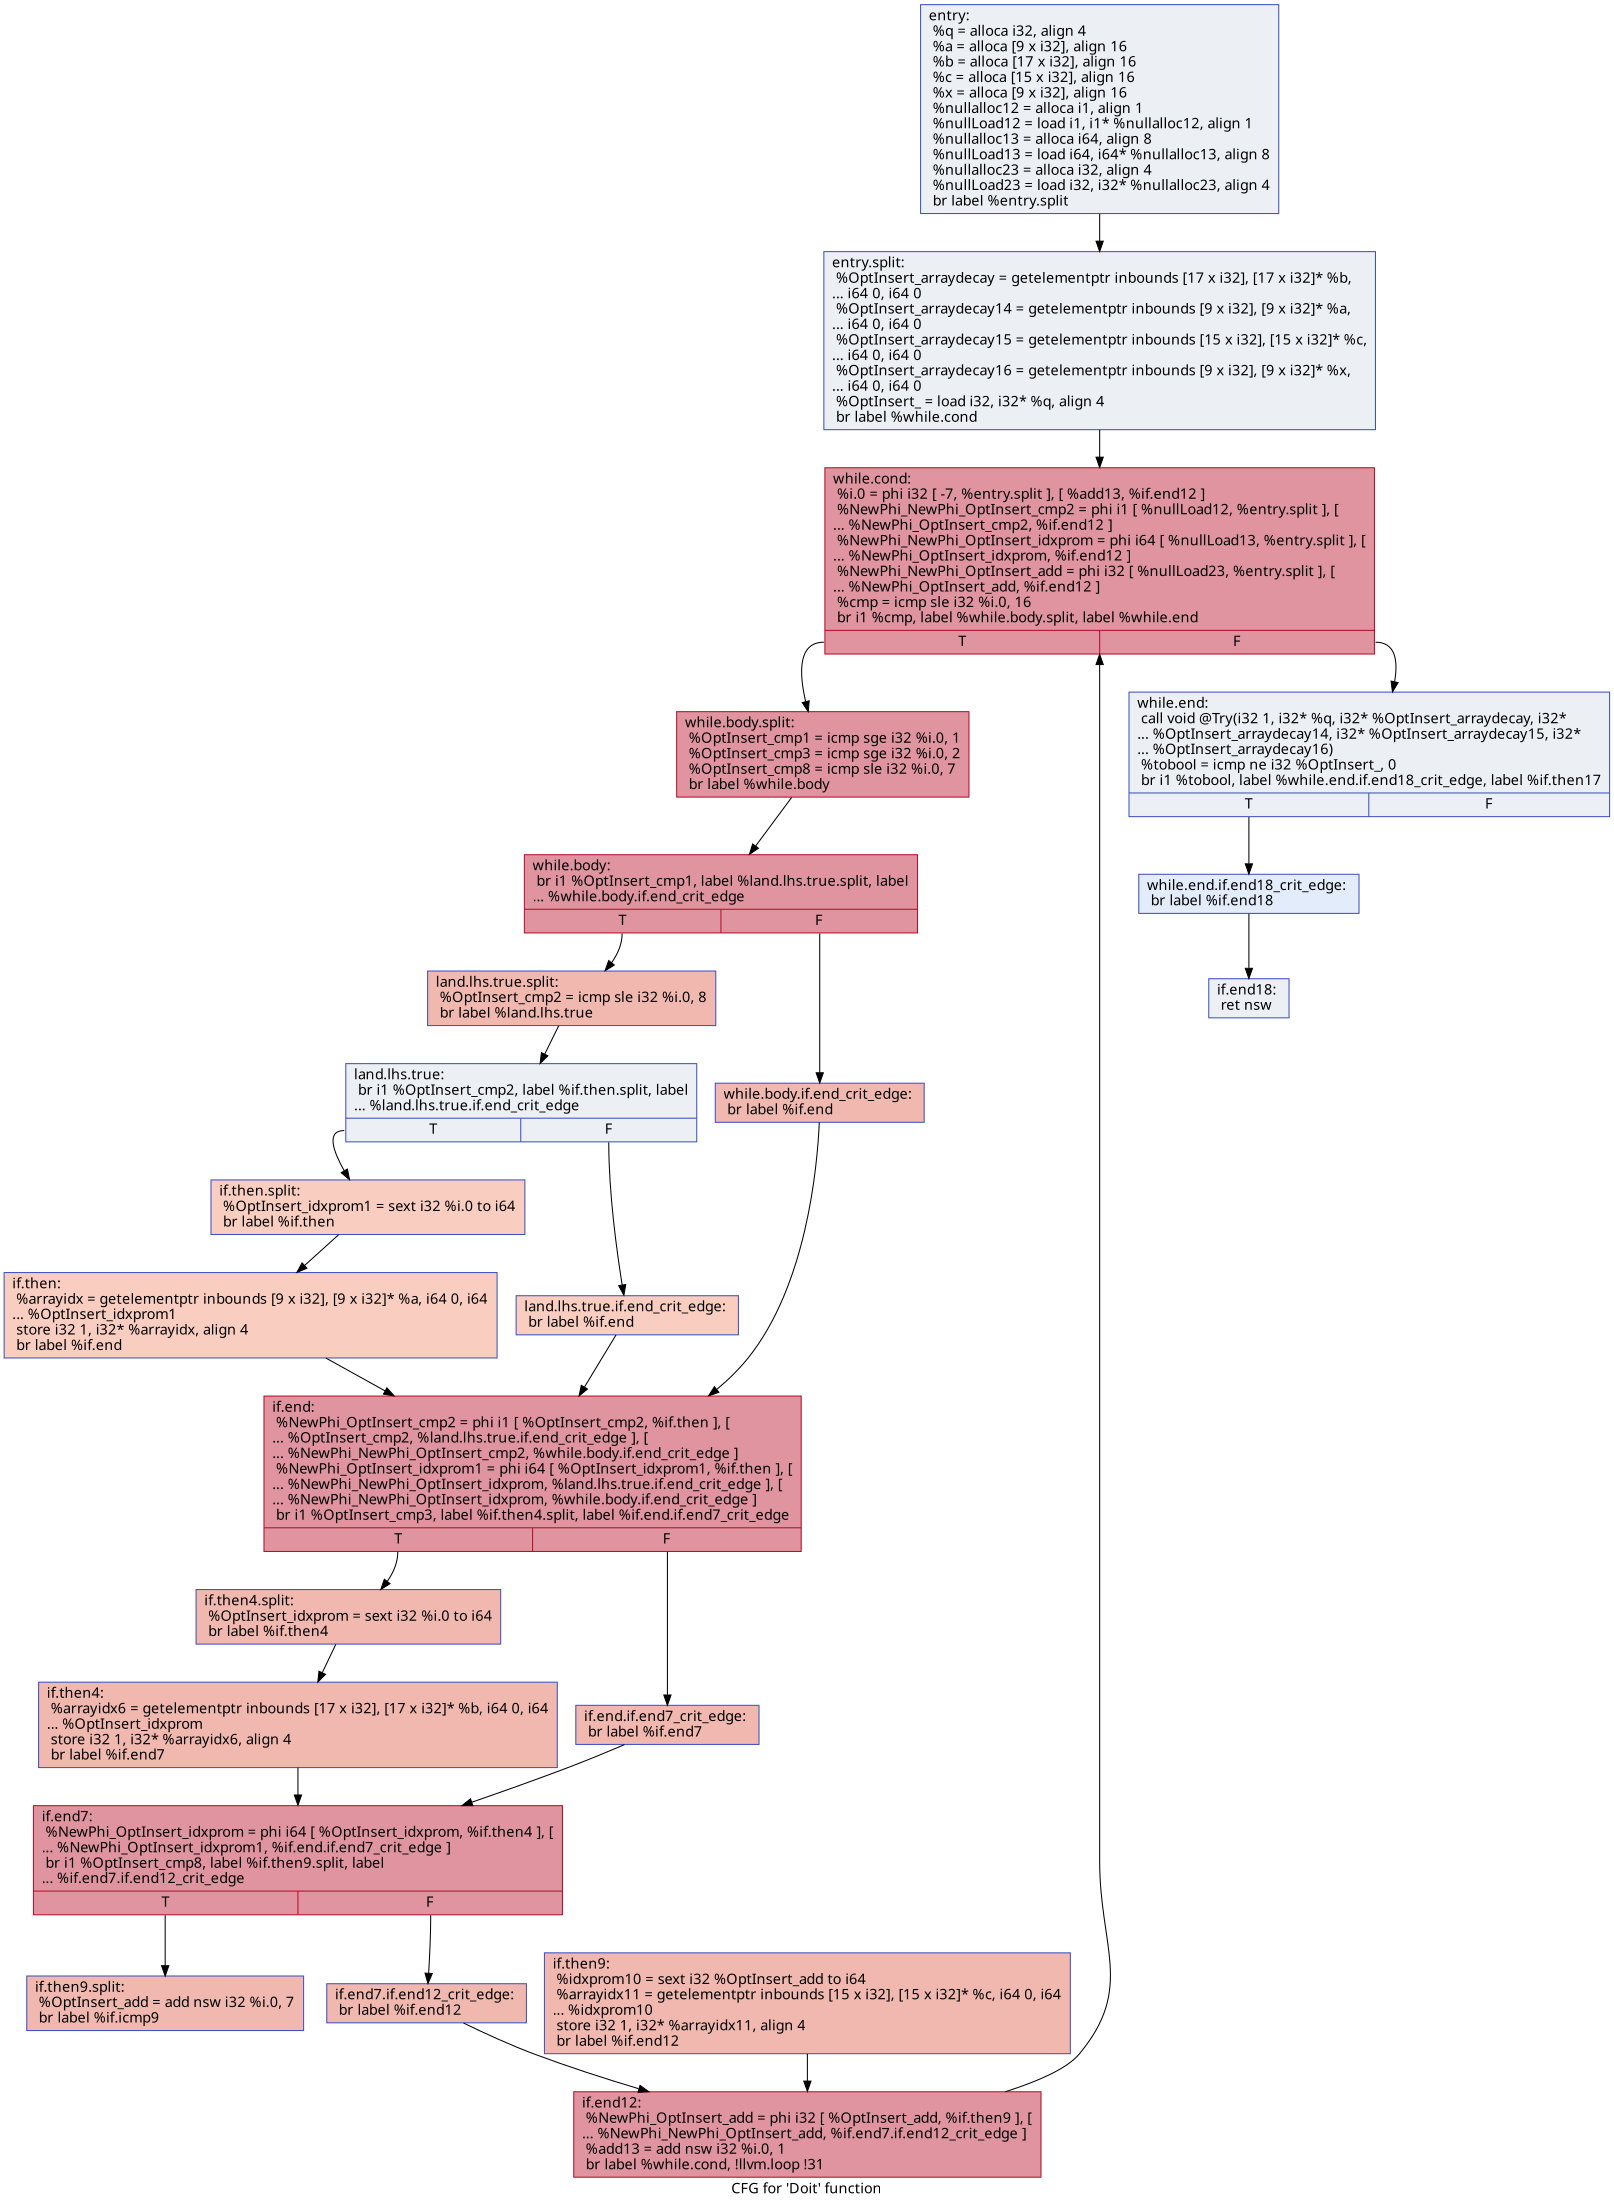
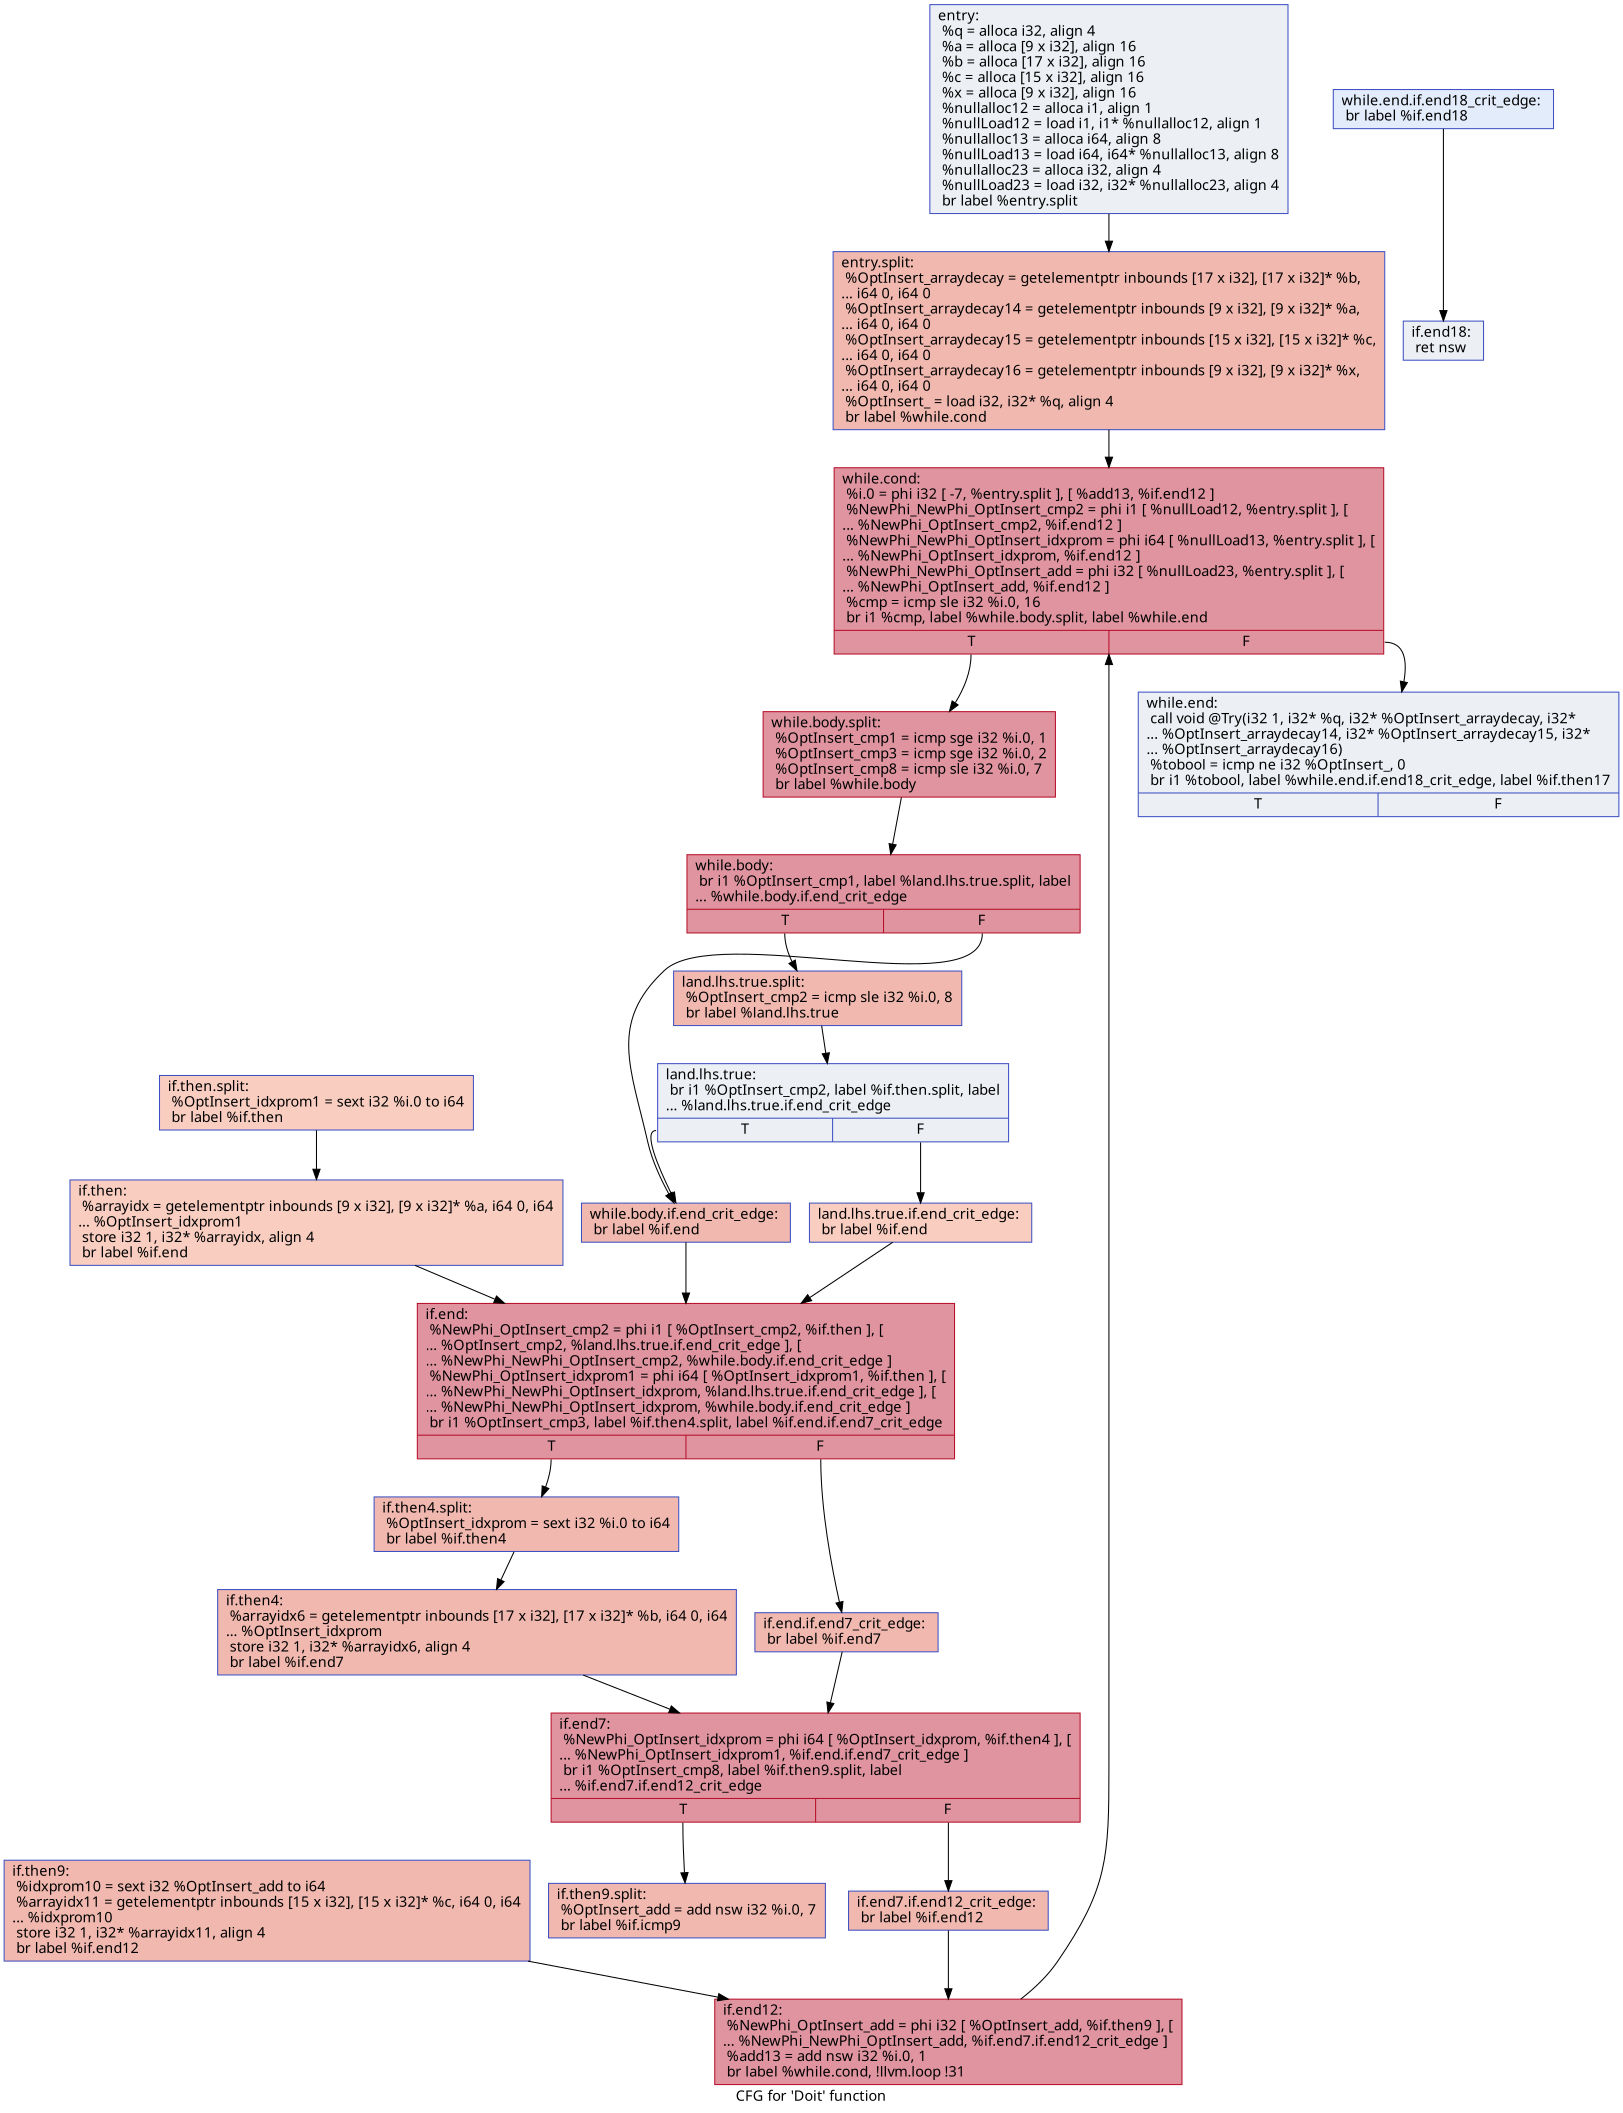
node "entry.split:": fillcolor #d4dbe670 -> #dc5d4a70
edge "while.end:" -> "while.end.if.end18_crit_edge:": removed
edge "land.lhs.true:" -> "if.then.split:": now "land.lhs.true:" -> "while.body.if.end_crit_edge:"
